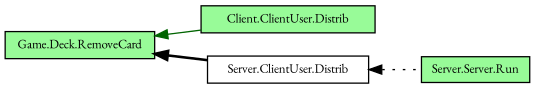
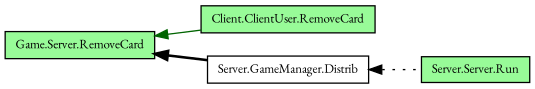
node "Client.ClientUser.Distrib": label "Client.ClientUser.Distrib" -> "Client.ClientUser.RemoveCard"
node "Game.Deck.RemoveCard": label "Game.Deck.RemoveCard" -> "Game.Server.RemoveCard"
node "Server.ClientUser.Distrib": label "Server.ClientUser.Distrib" -> "Server.GameManager.Distrib"
